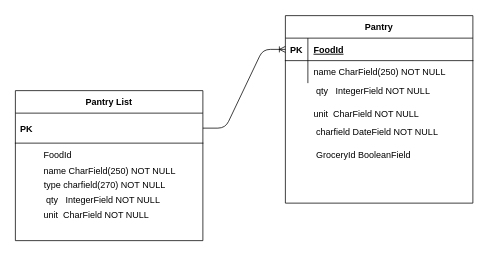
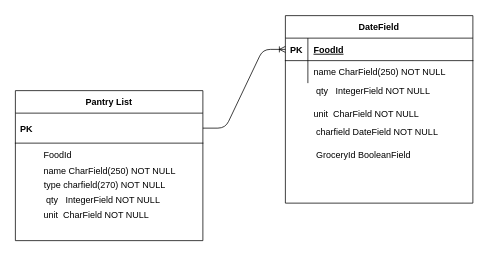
node "Pantry": label "Pantry" -> "DateField"
